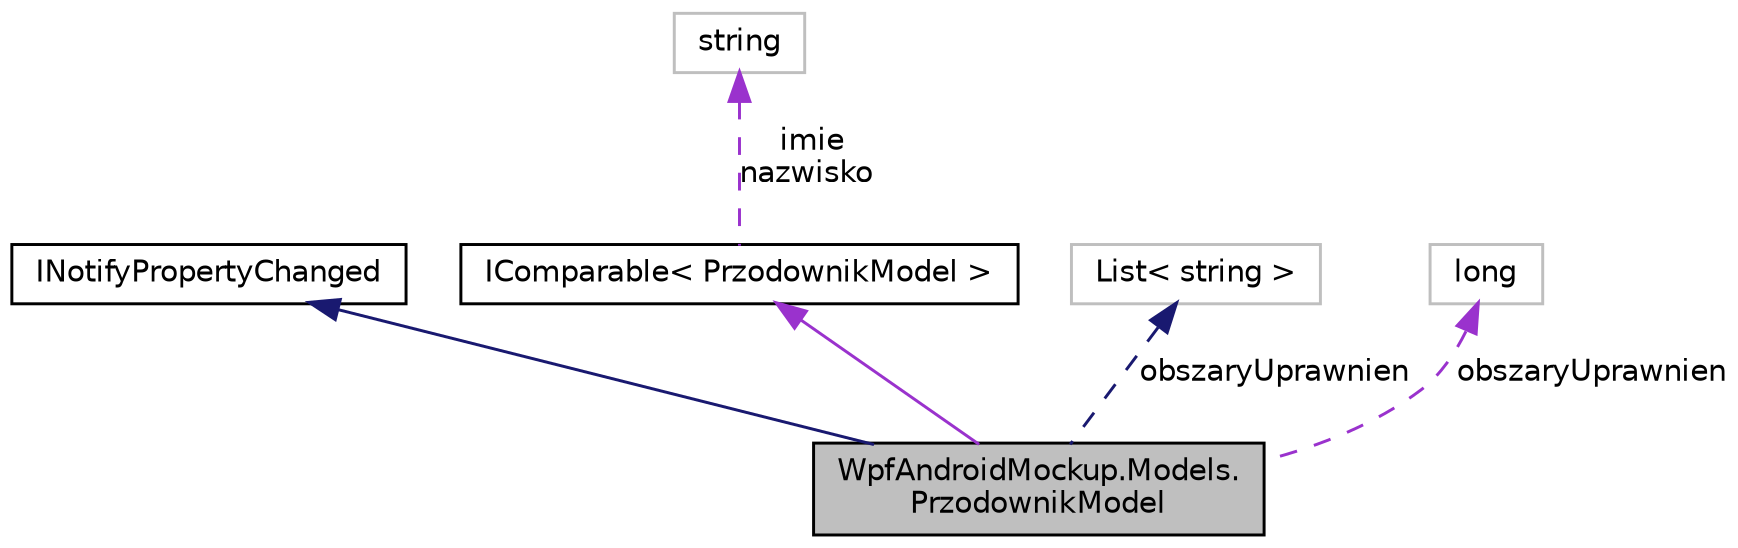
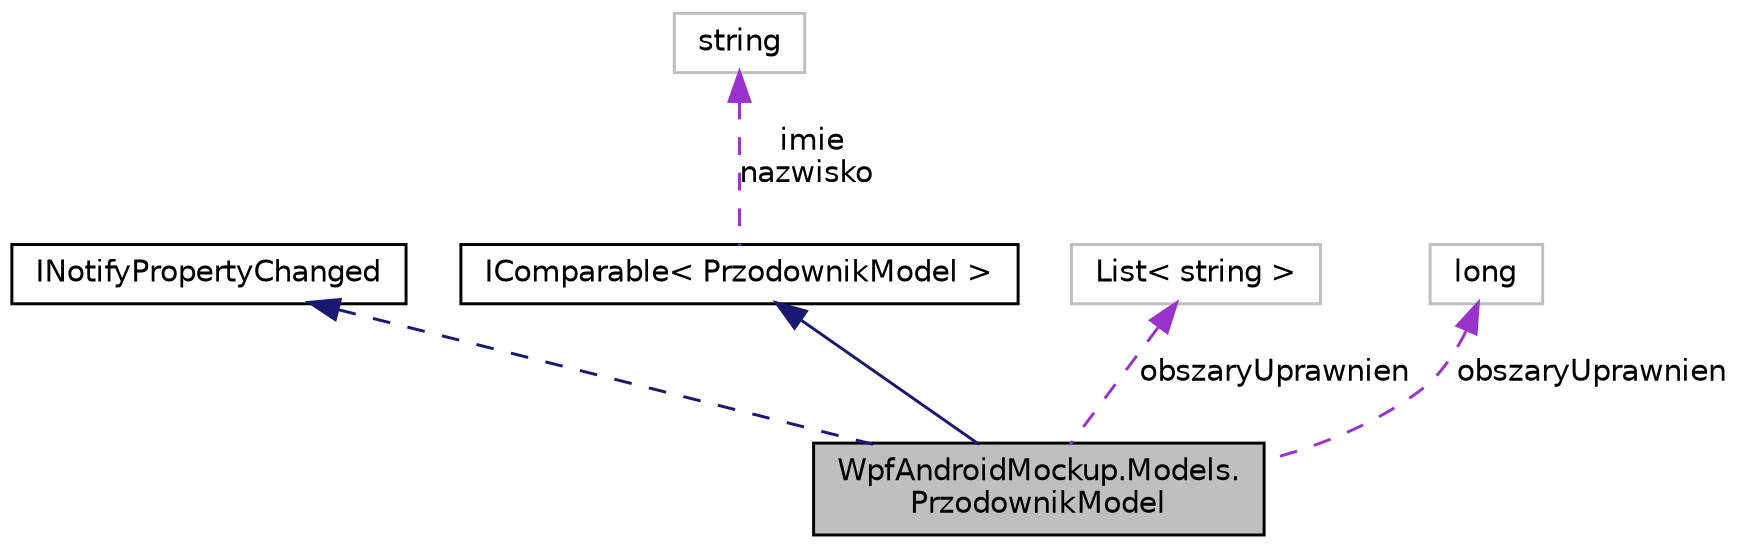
edge "WpfAndroidMockup.Models. PrzodownikModel" -> "INotifyPropertyChanged": style solid -> dashed
edge "WpfAndroidMockup.Models. PrzodownikModel" -> "IComparable< PrzodownikModel >": color darkorchid3 -> midnightblue
edge "WpfAndroidMockup.Models. PrzodownikModel" -> "List< string >": color midnightblue -> darkorchid3
